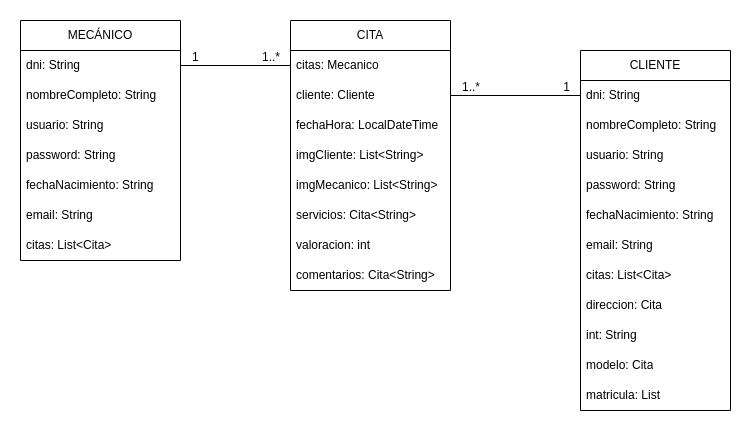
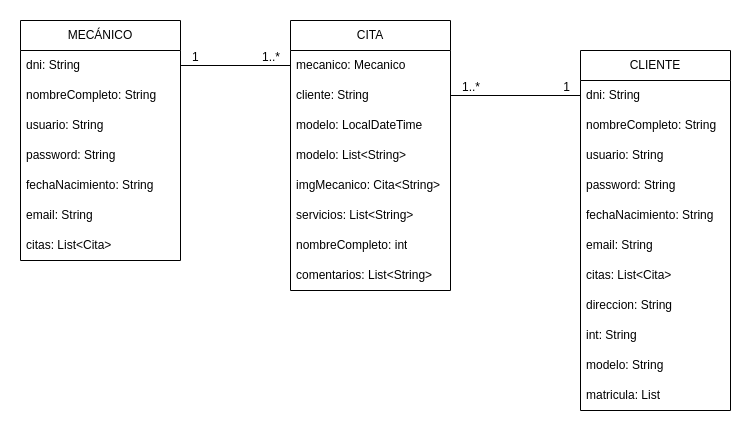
node "citas: Mecanico": label "citas: Mecanico" -> "mecanico: Mecanico"
node "cliente: Cliente": label "cliente: Cliente" -> "cliente: String"
node "fechaHora: LocalDateTime": label "fechaHora: LocalDateTime" -> "modelo: LocalDateTime"
node "imgCliente: List<String>": label "imgCliente: List<String>" -> "modelo: List<String>"
node "imgMecanico: List<String>": label "imgMecanico: List<String>" -> "imgMecanico: Cita<String>"
node "servicios: Cita<String>": label "servicios: Cita<String>" -> "servicios: List<String>"
node "valoracion: int": label "valoracion: int" -> "nombreCompleto: int"
node "comentarios: Cita<String>": label "comentarios: Cita<String>" -> "comentarios: List<String>"
node "direccion: Cita": label "direccion: Cita" -> "direccion: String"
node "modelo: Cita": label "modelo: Cita" -> "modelo: String"
